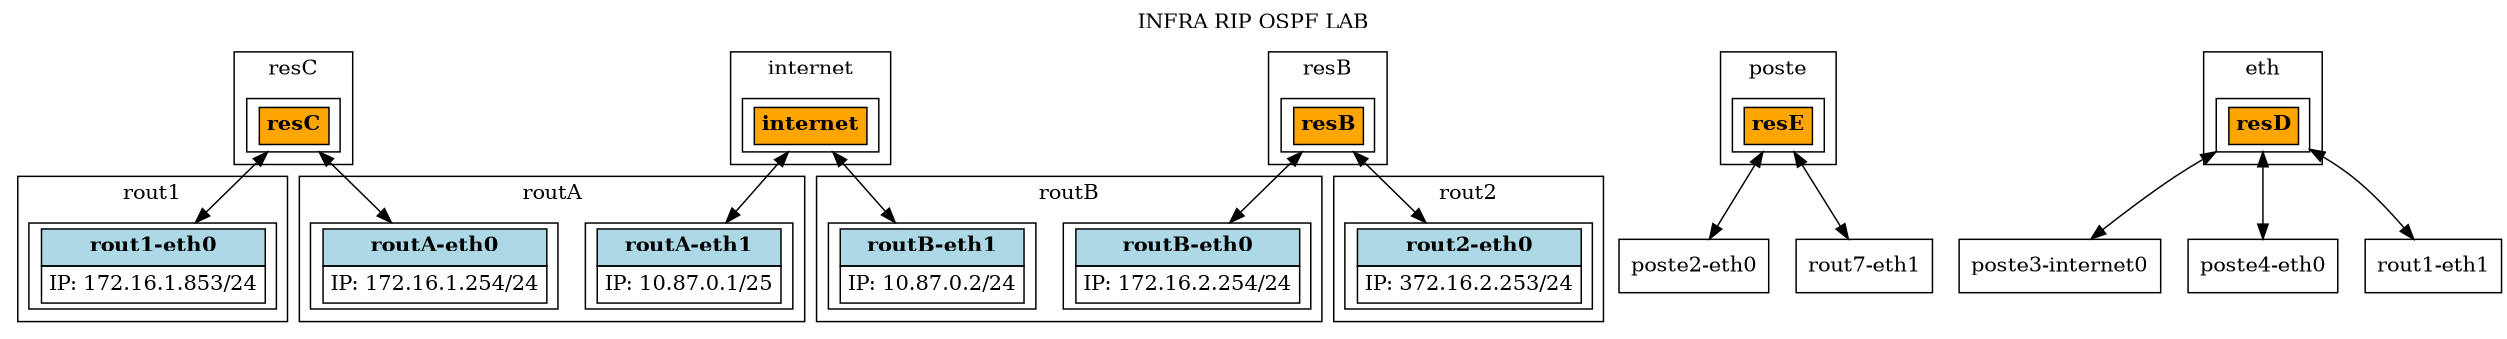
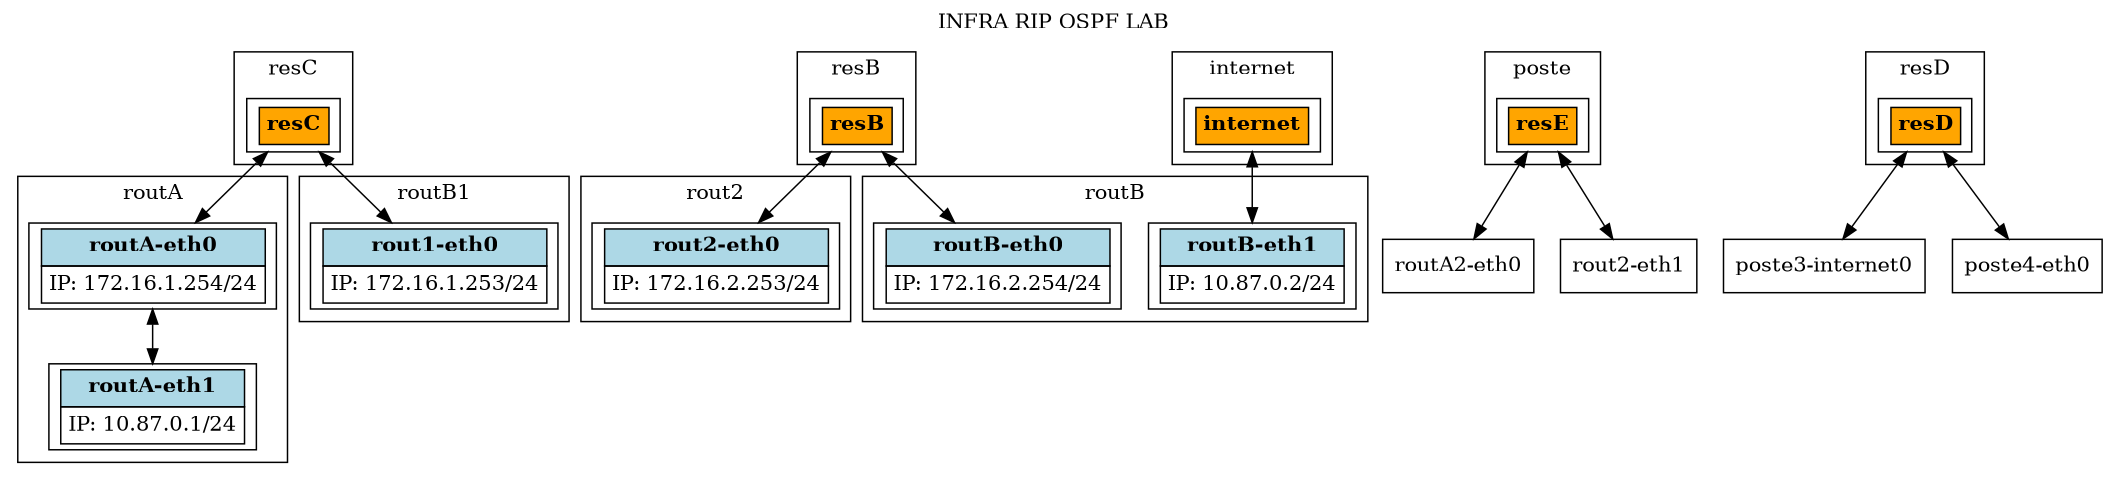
cluster "eth": label "eth" -> "resD"
edge "internet" -- "routA-eth1": now "routA-eth0" -- "routA-eth1"
cluster "rout1": label "rout1" -> "routB1"
node "poste2-eth0": label "poste2-eth0" -> "routA2-eth0"
node "rout7-eth1": label "rout7-eth1" -> "rout2-eth1"
node "rout1-eth1": removed
node "rout1-eth0": text "IP: 172.16.1.853/24" -> "IP: 172.16.1.253/24"
node "routA-eth1": text "IP: 10.87.0.1/25" -> "IP: 10.87.0.1/24"
node "rout2-eth0": text "IP: 372.16.2.253/24" -> "IP: 172.16.2.253/24"
